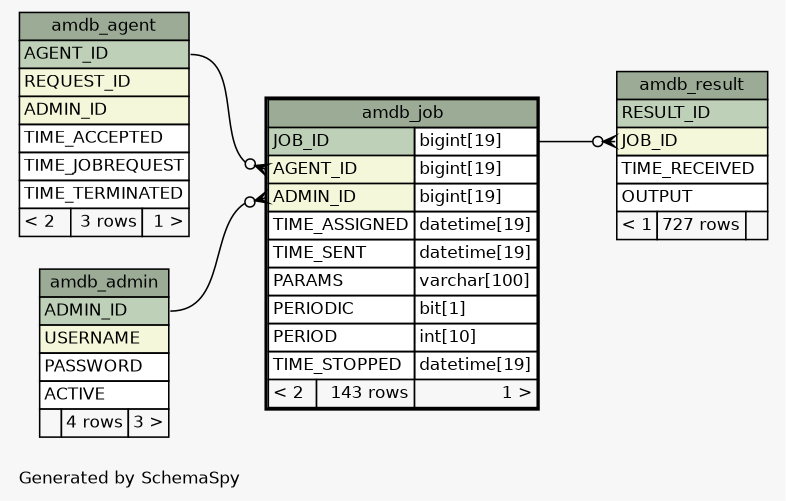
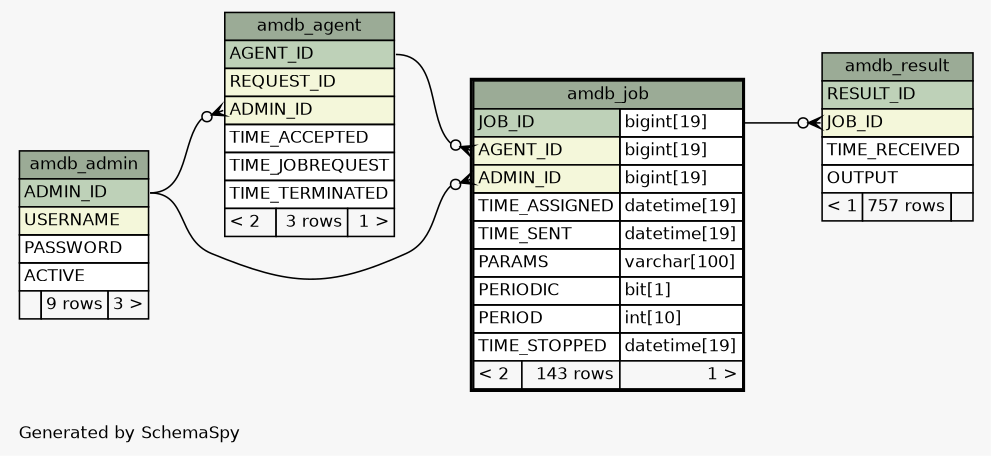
edge "amdb_admin" -> "amdb_agent": added
node "amdb_result": text "727 rows" -> "757 rows"
node "amdb_admin": text "4 rows" -> "9 rows"
